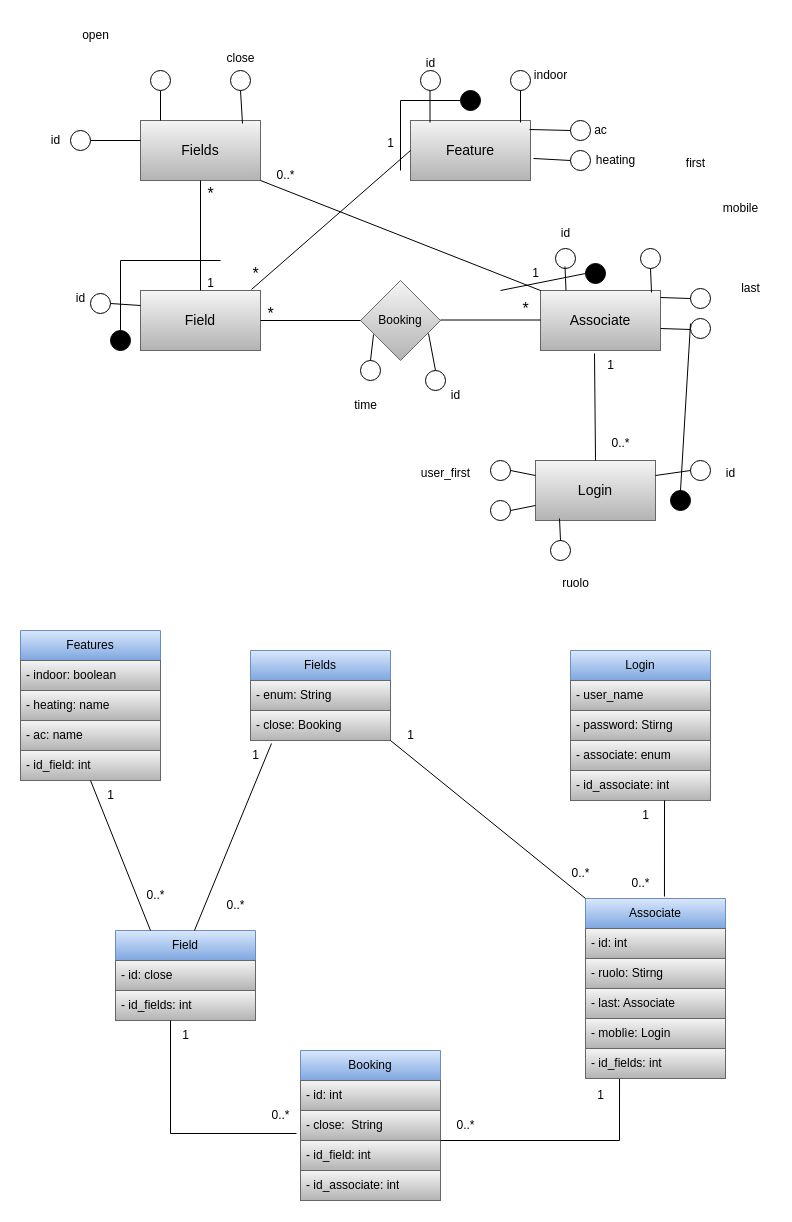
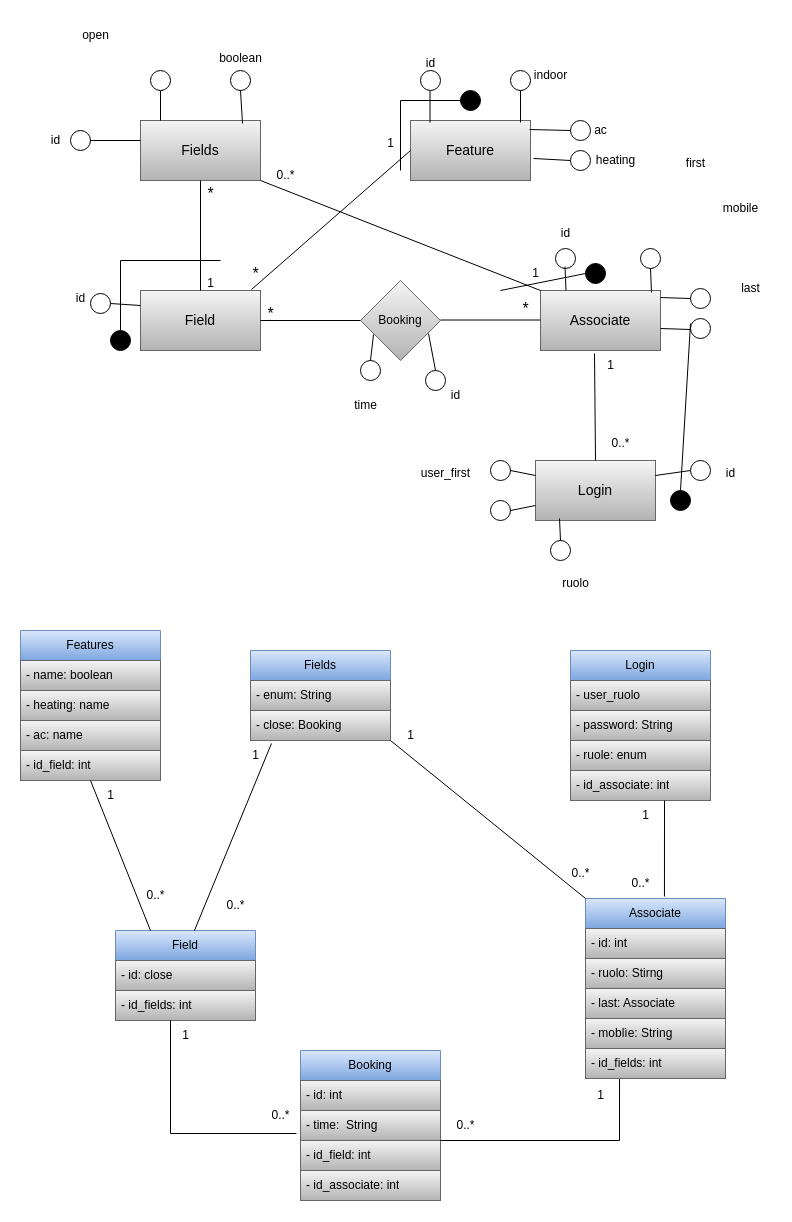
node "close": label "close" -> "boolean"
node "- indoor: boolean": label "- indoor: boolean" -> "- name: boolean"
node "- user_name": label "- user_name" -> "- user_ruolo"
node "- password: Stirng": label "- password: Stirng" -> "- password: String"
node "- associate: enum": label "- associate: enum" -> "- ruole: enum"
node "- moblìe: Login": label "- moblìe: Login" -> "- moblìe: String"
node "- close: String": label "- close: String" -> "- time: String"
